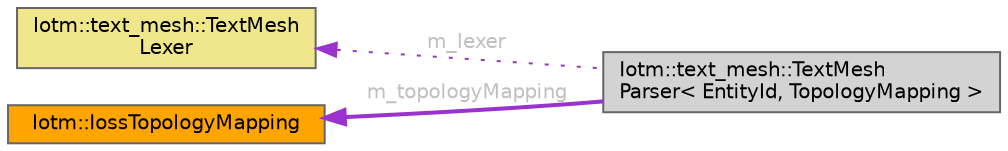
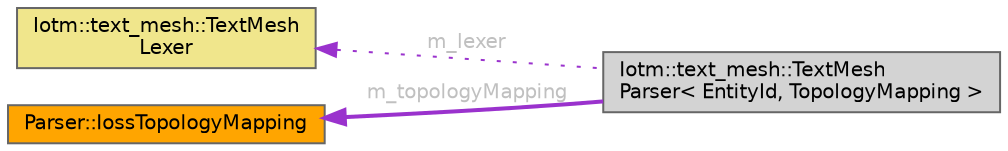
node "Iotm::IossTopologyMapping": label "Iotm::IossTopologyMapping" -> "Parser::IossTopologyMapping"
